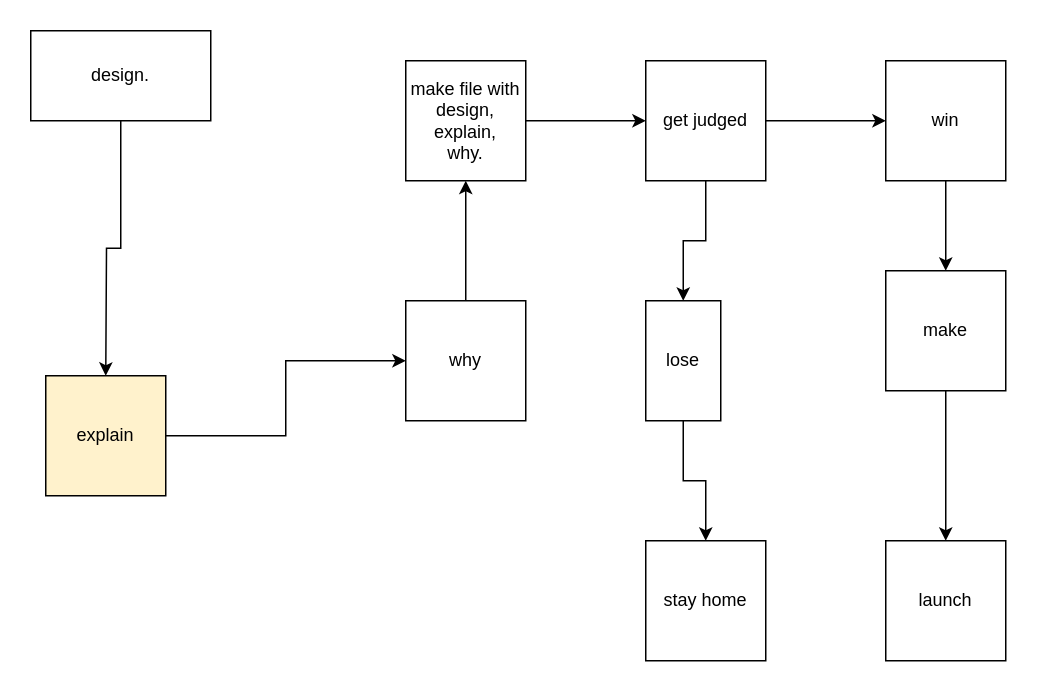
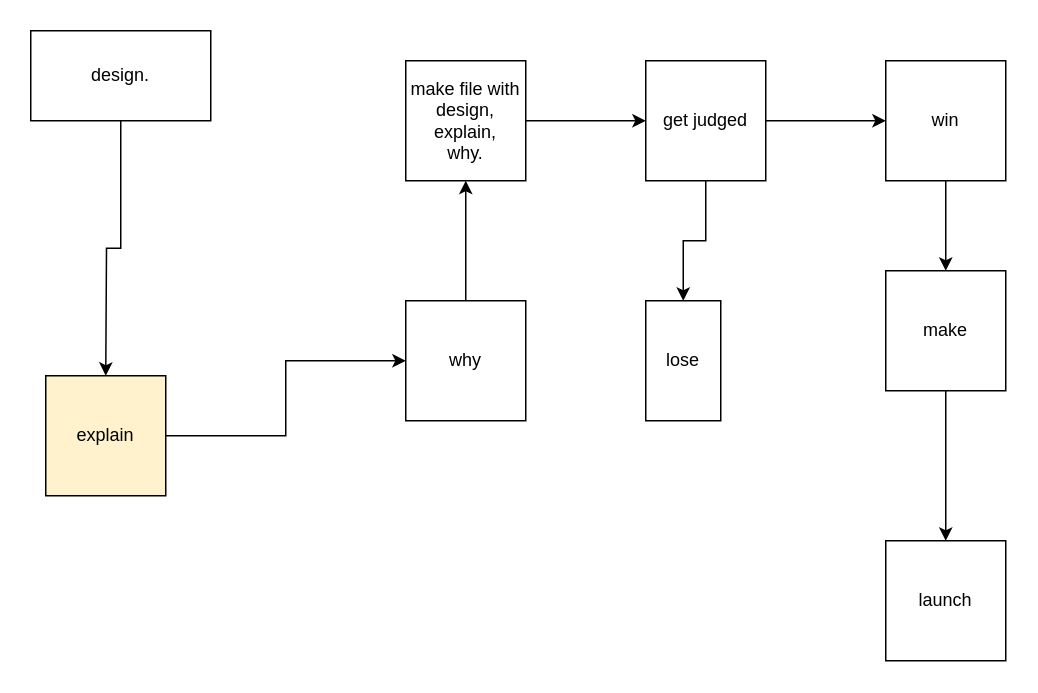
edge "lose" -> "stay home": removed
node "stay home": removed
